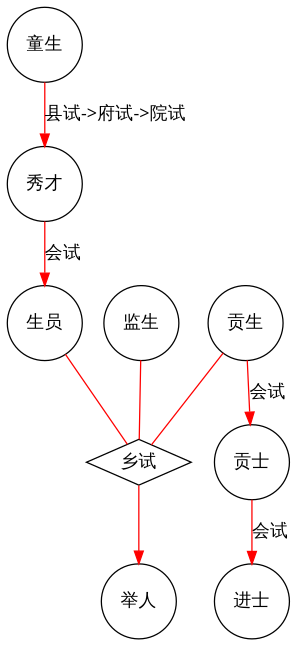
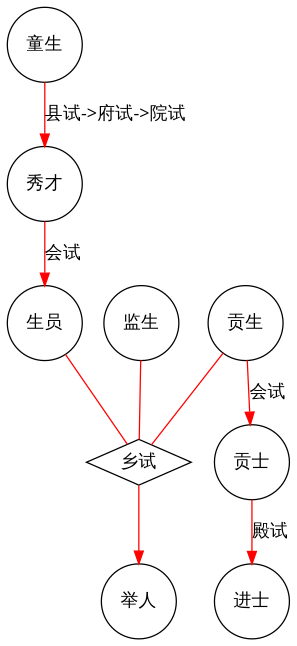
edge "贡士" -> "进士": label "会试" -> "殿试"
